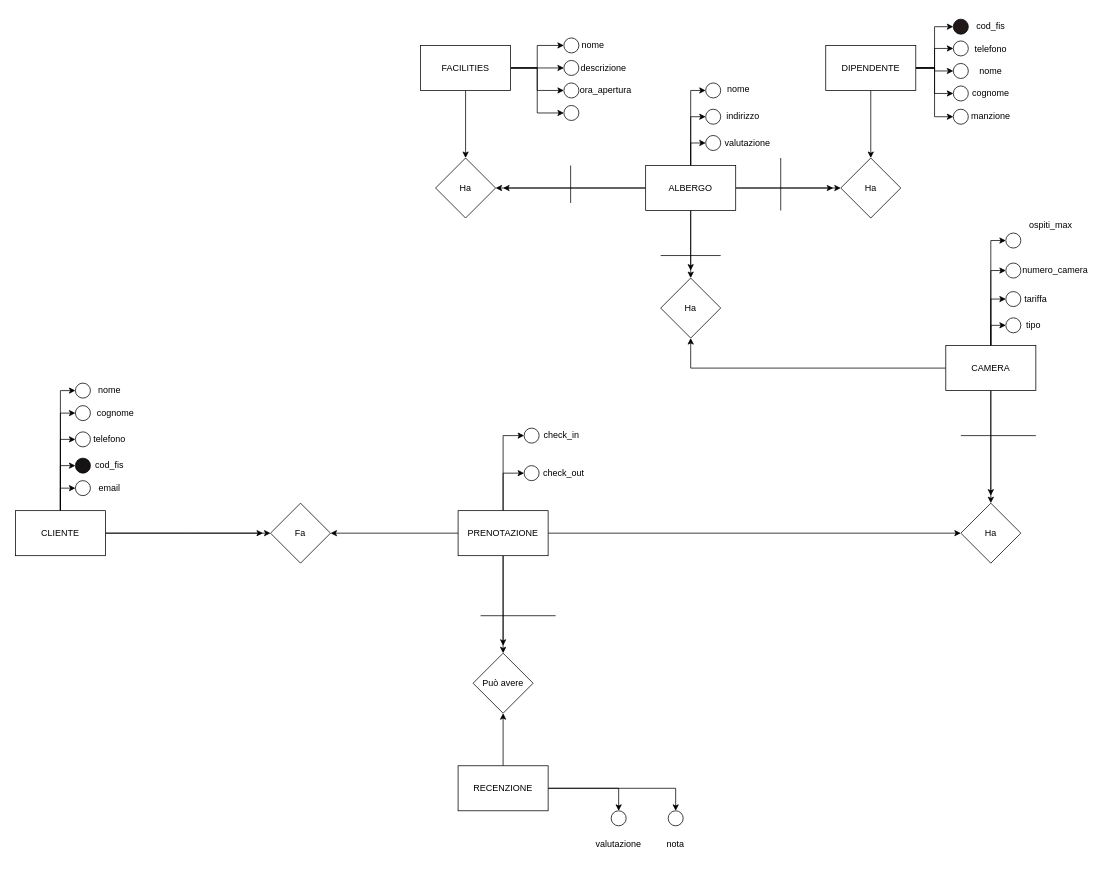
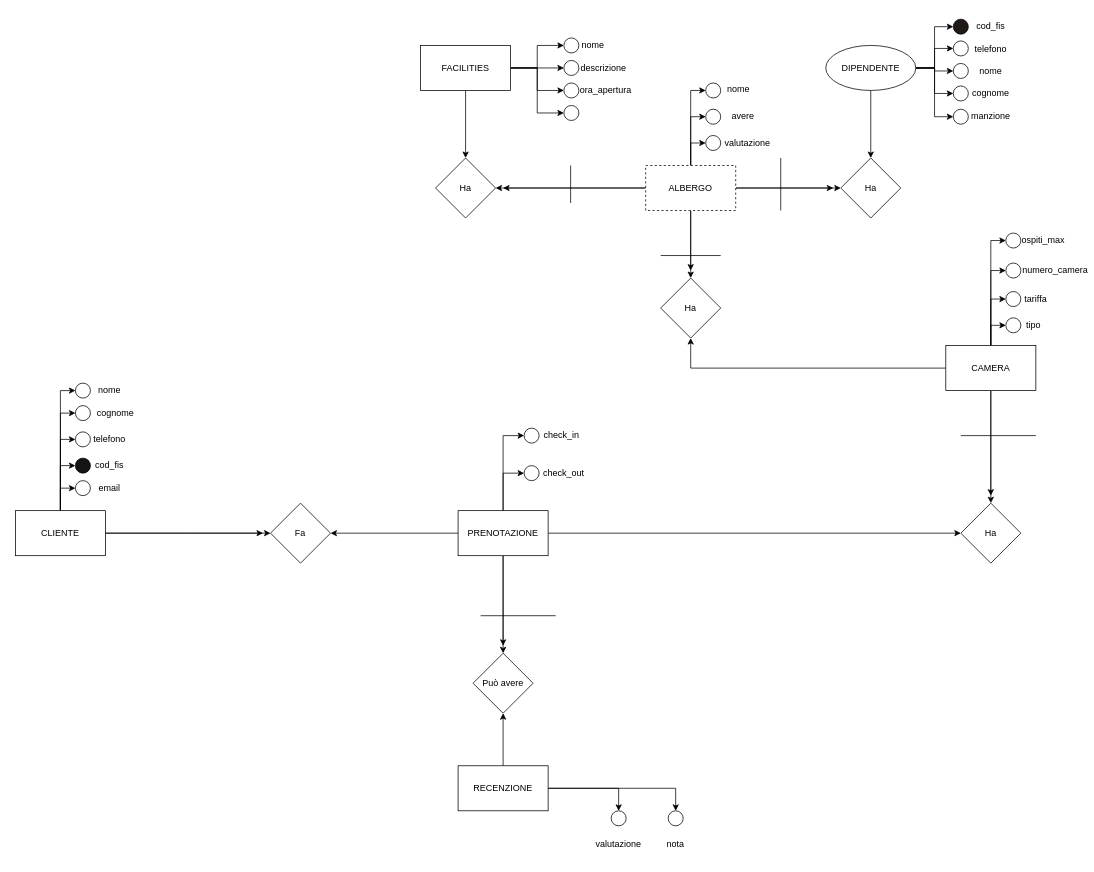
node "DIPENDENTE": shape rectangle -> ellipse
node "indirizzo": label "indirizzo" -> "avere"
node "ALBERGO": style solid -> dashed
node "ospiti_max": moved (1050, 225) -> (1043, 240)
